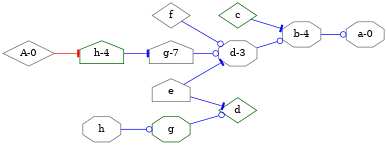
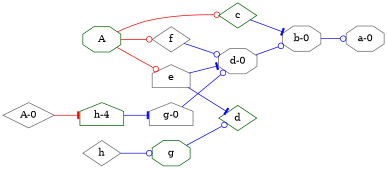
node "b-4": label "b-4" -> "b-0"
node "A": added
node "g-7": label "g-7" -> "g-0"
node "d-3": label "d-3" -> "d-0"
node "h": shape octagon -> diamond
